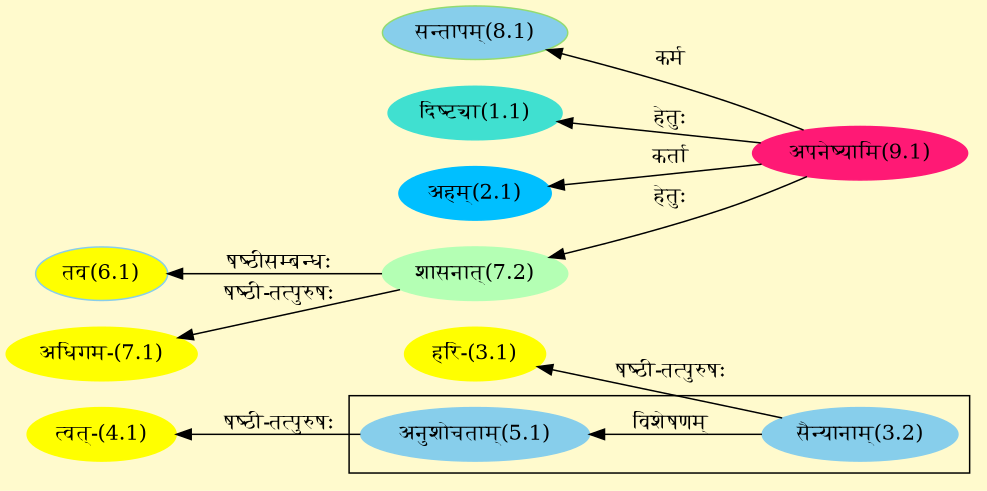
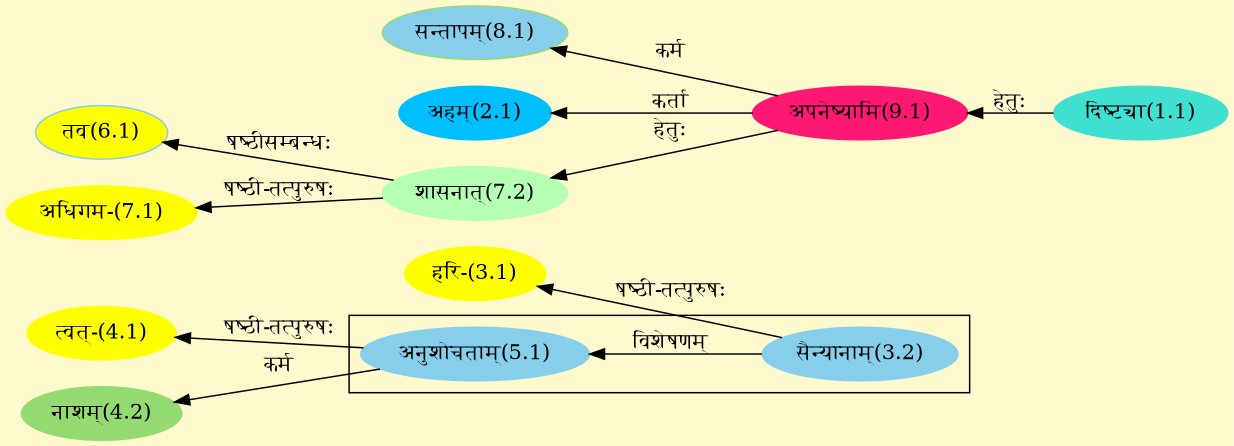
edge "अपनेष्यामि(9.1)" -> "दिष्ट्या(1.1)": reversed
node "नाशम्(4.2)": added
